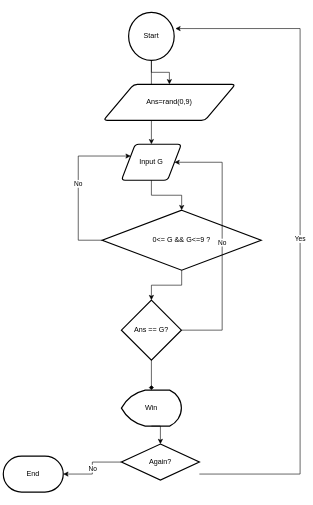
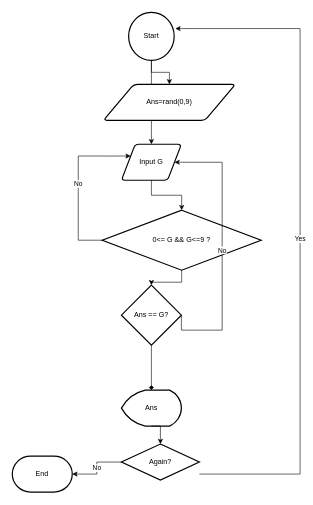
node "Ans == G?": moved (152, 330) -> (152, 315)
node "Win": label "Win" -> "Ans"
node "End": moved (33, 474) -> (42, 474)
